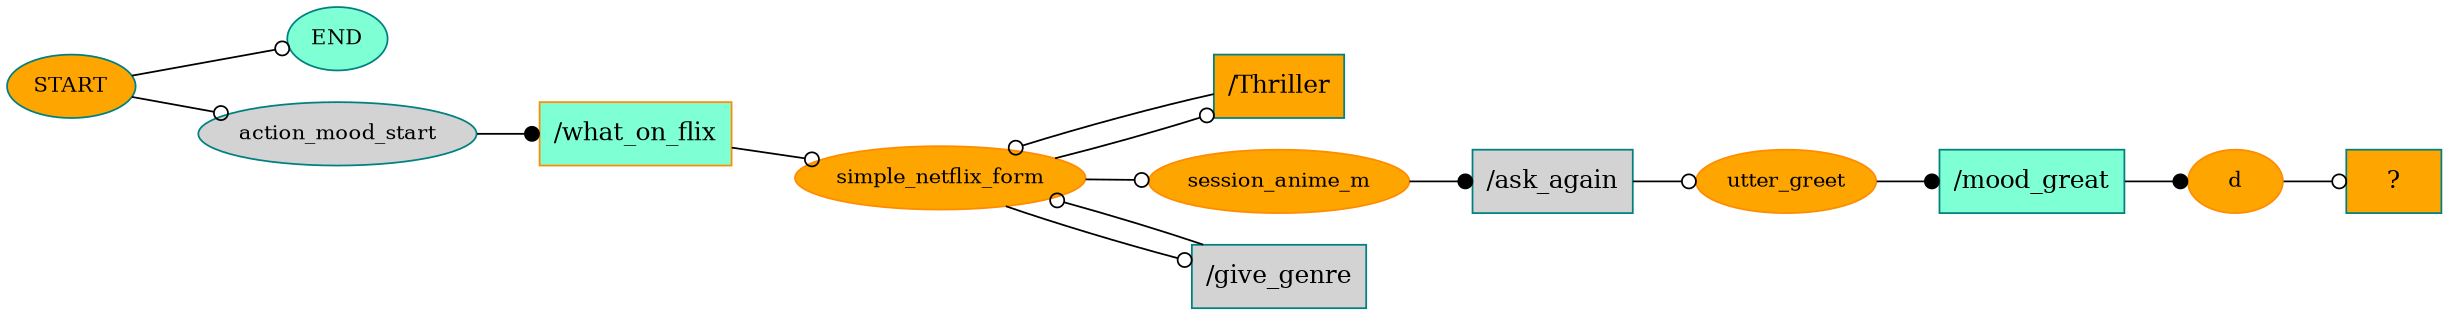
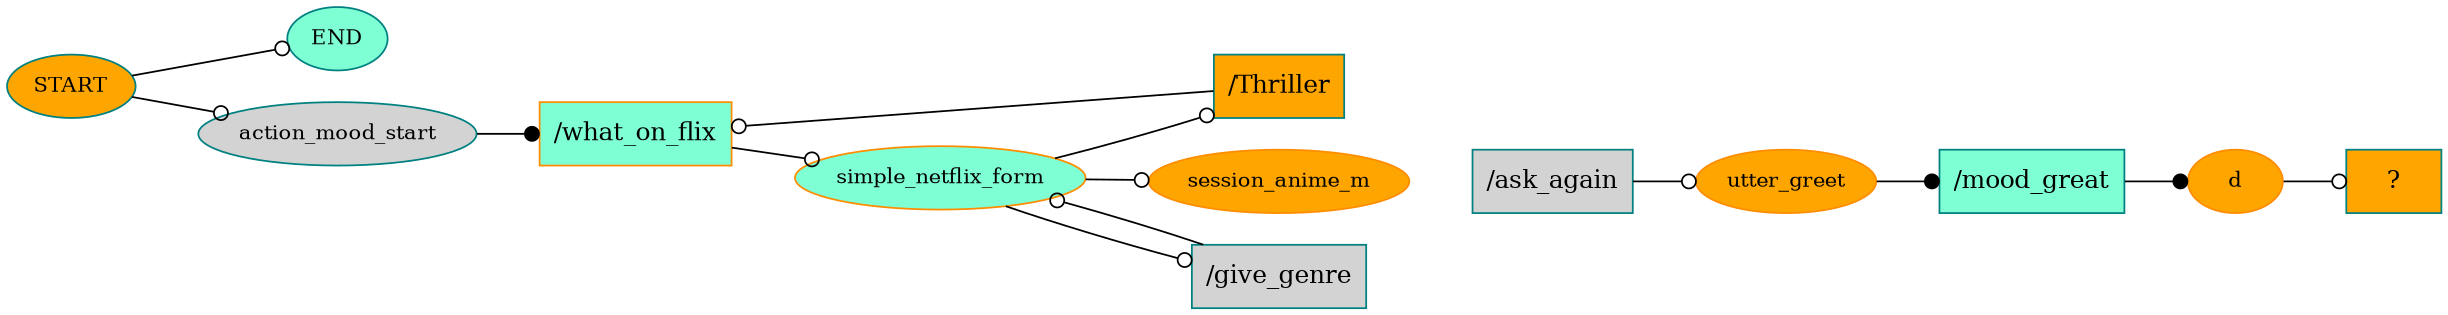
edge "/Thriller" -> "simple_netflix_form": now "/Thriller" -> "/what_on_flix"
node "simple_netflix_form": fillcolor orange -> aquamarine
edge "session_anime_m" -> "/ask_again": removed
